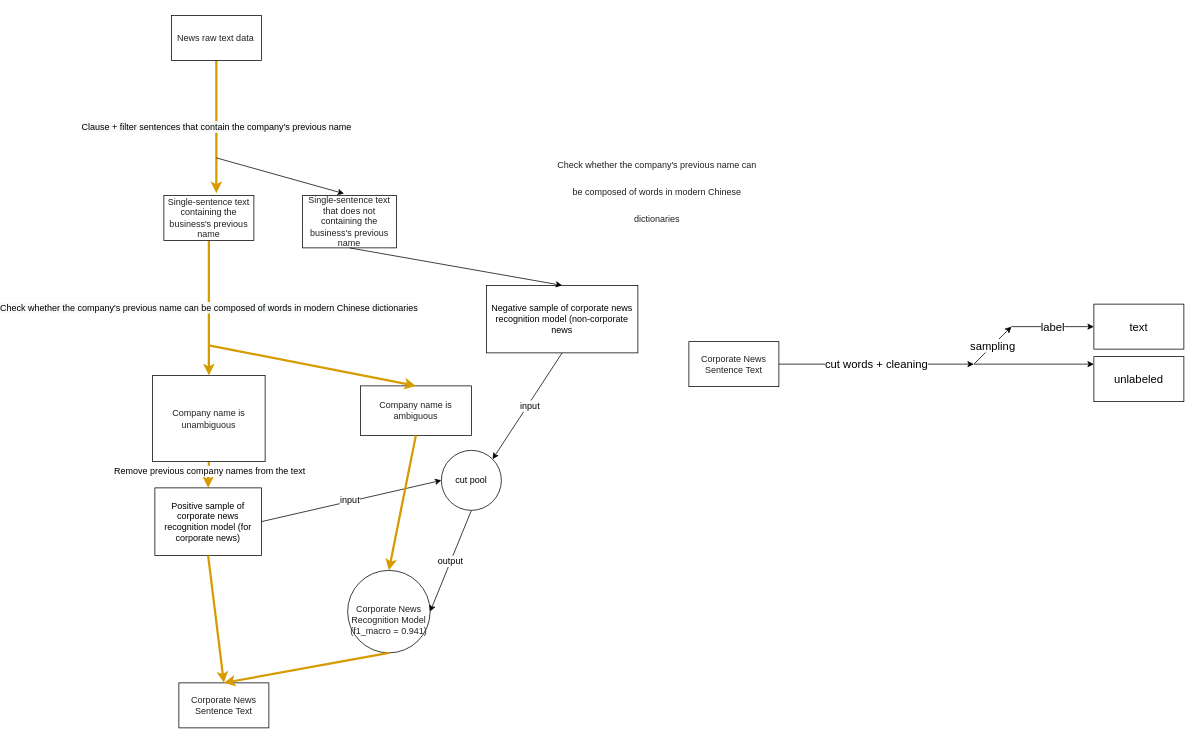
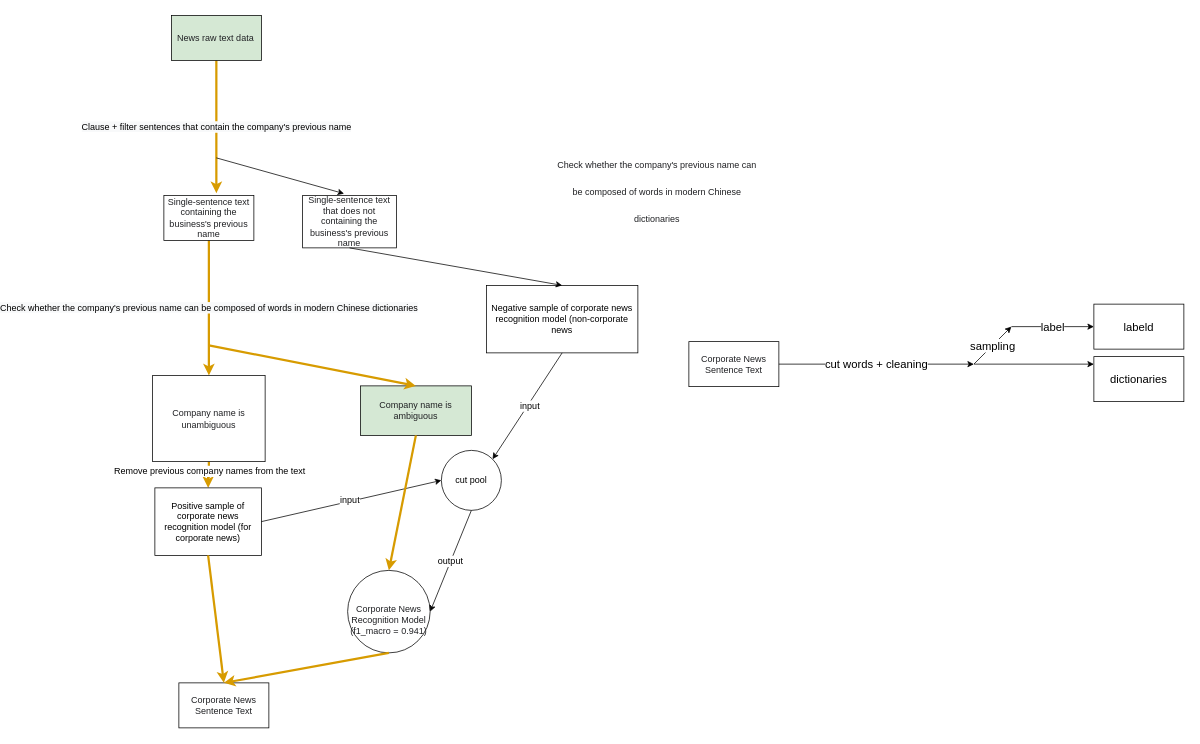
node "News raw text data": fillcolor #ffffff -> #d5e8d4
node "text": label "text" -> "labeld"
node "unlabeled": label "unlabeled" -> "dictionaries"
node "Company name is ambiguous": fillcolor #ffffff -> #d5e8d4
